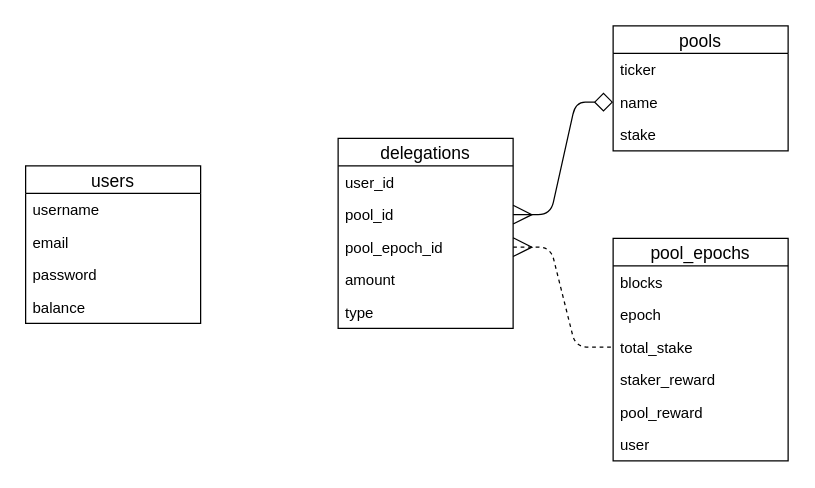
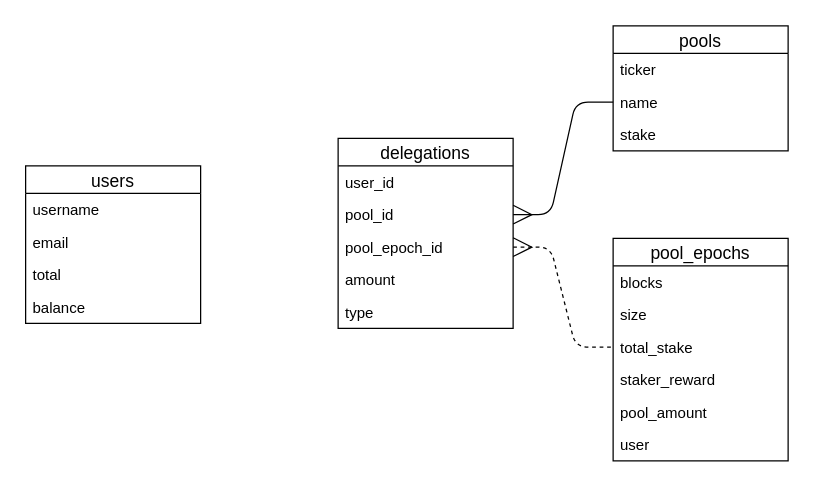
edge "name" -- "pool_id": arrowhead diamond -> none
node "password": label "password" -> "total"
node "epoch": label "epoch" -> "size"
node "pool_reward": label "pool_reward" -> "pool_amount"
